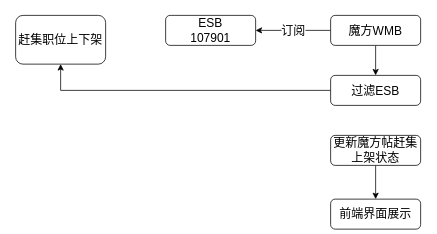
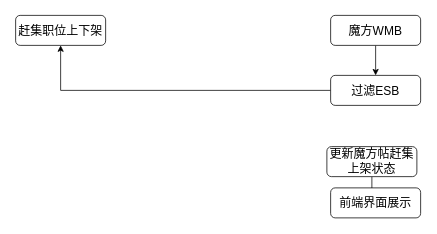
node "ESB 107901": removed
edge "魔方WMB" -> "ESB 107901": removed, label "订阅"
node "赶集职位上下架": size 90x49 -> 90x30
node "更新魔方帖赶集上架状态": moved (375, 150) -> (372, 162)
node "前端界面展示": moved (375, 214) -> (375, 203)
